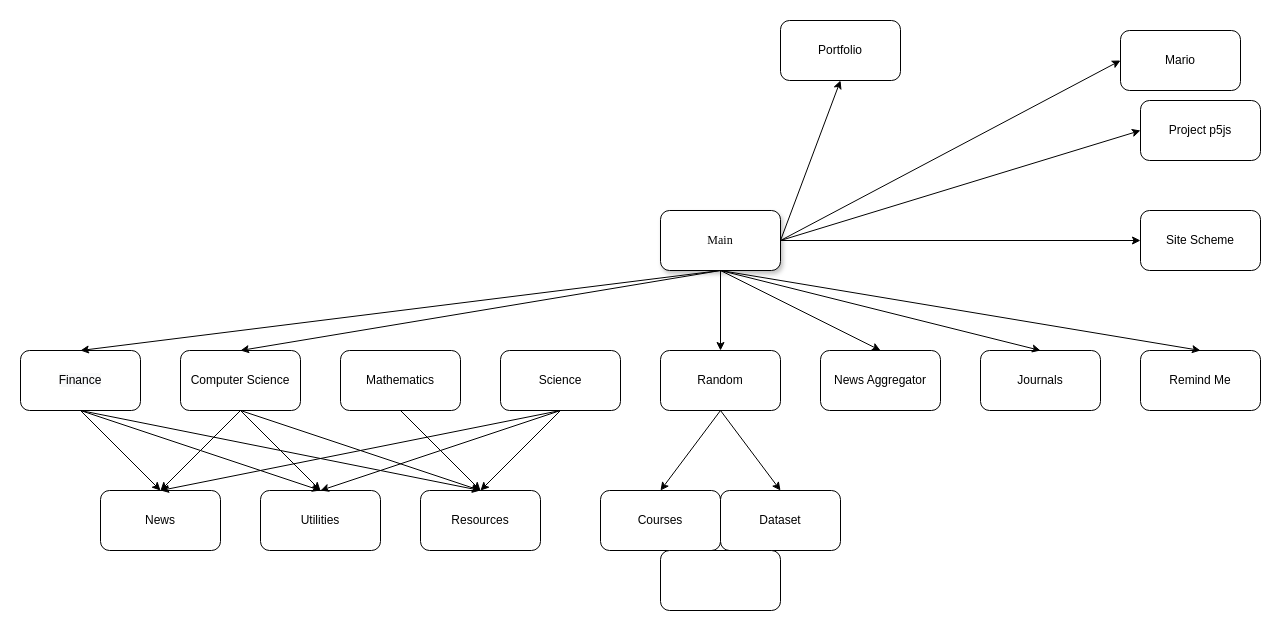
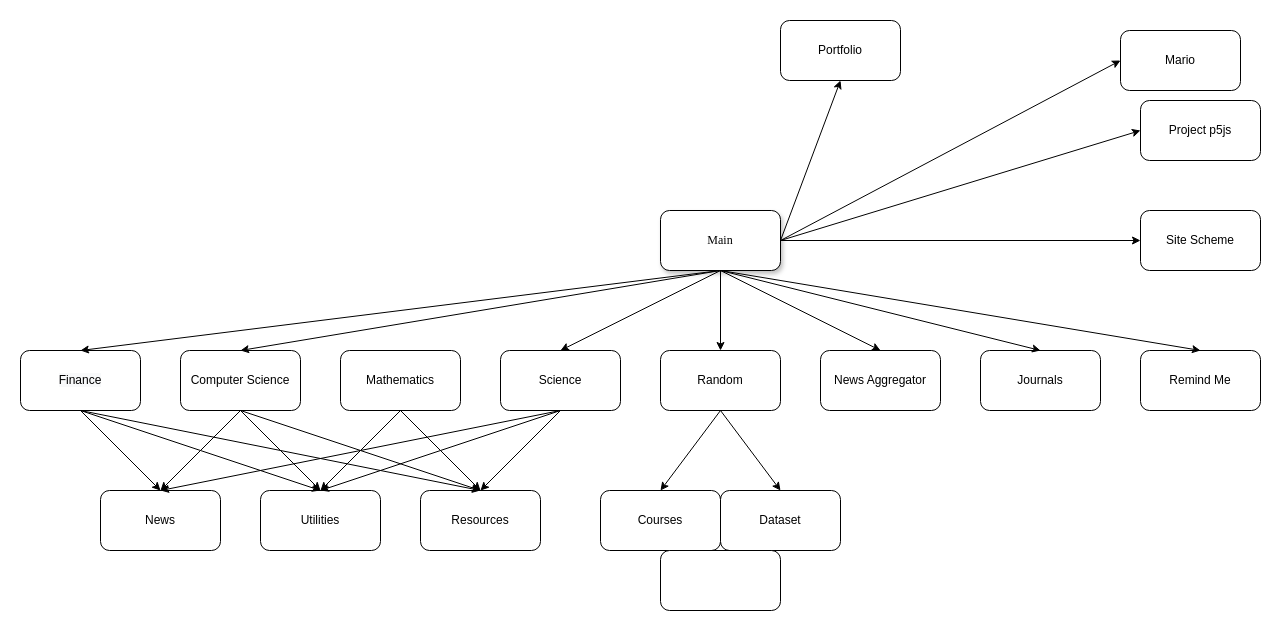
edge "Main" -> "Science": added
edge "Mathematics" -> "Utilities": added
